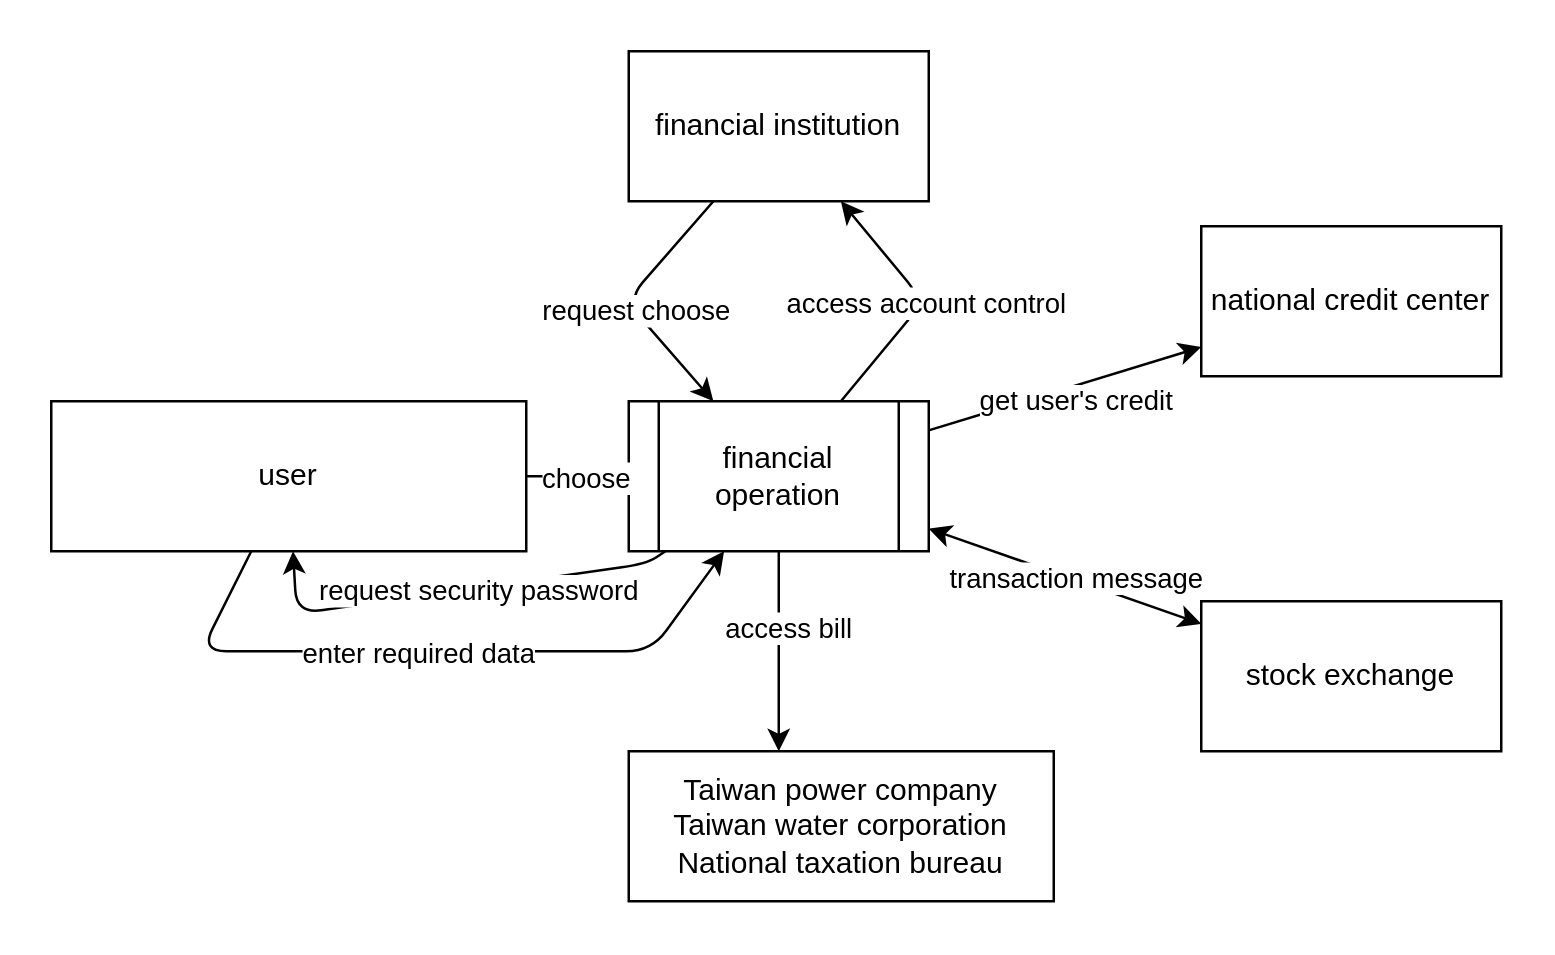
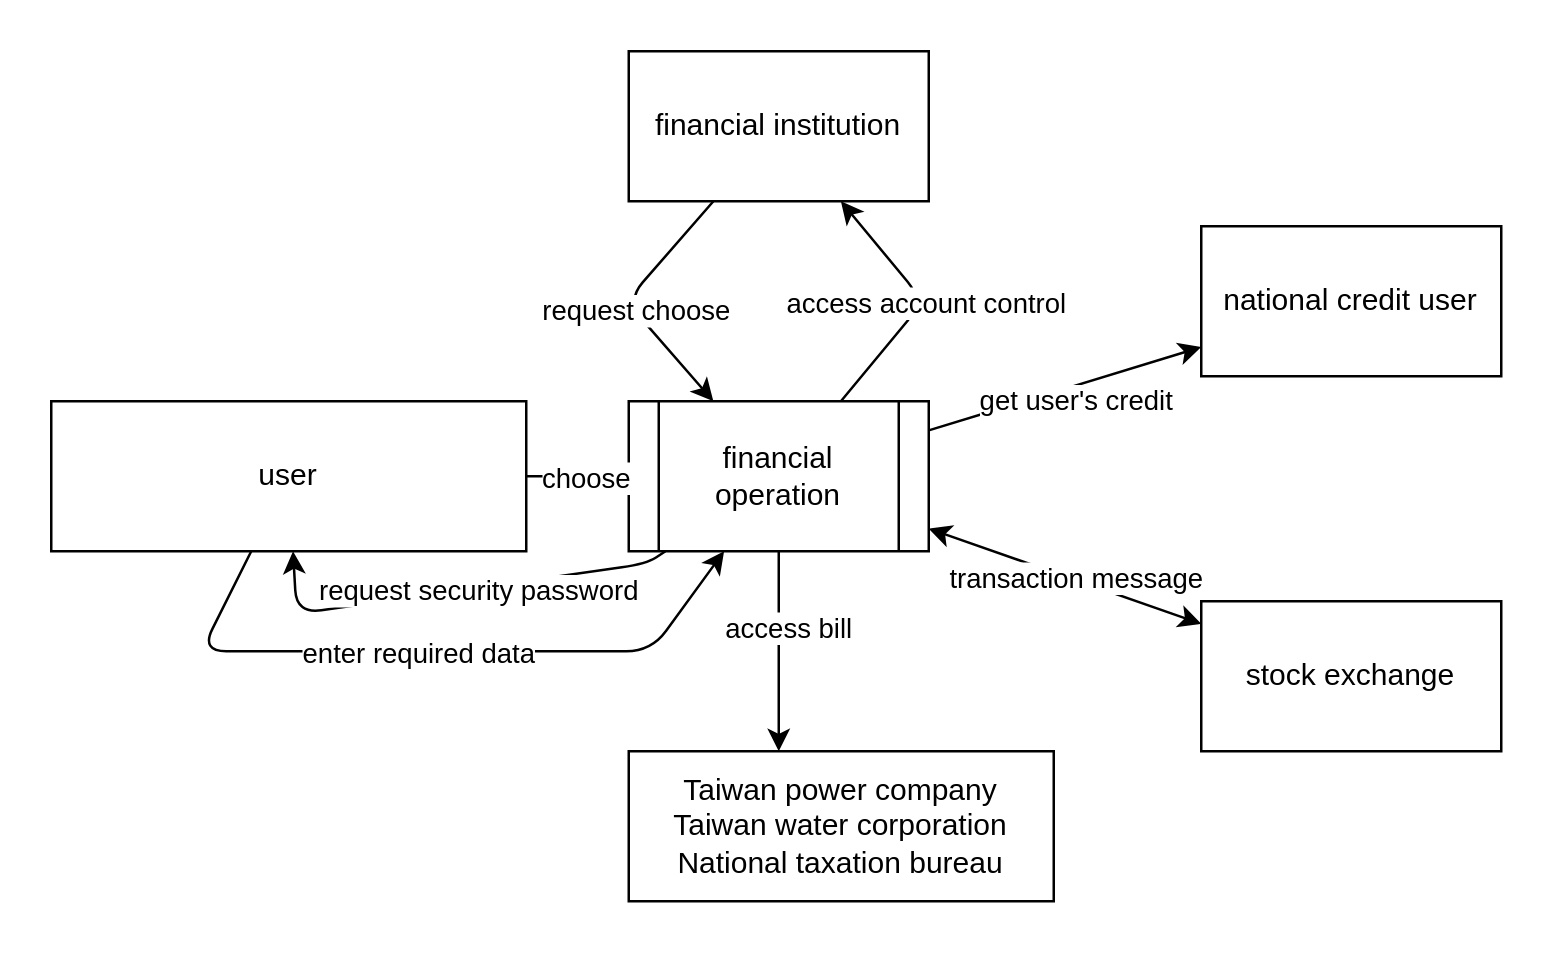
node "national credit center": label "national credit center" -> "national credit user"
